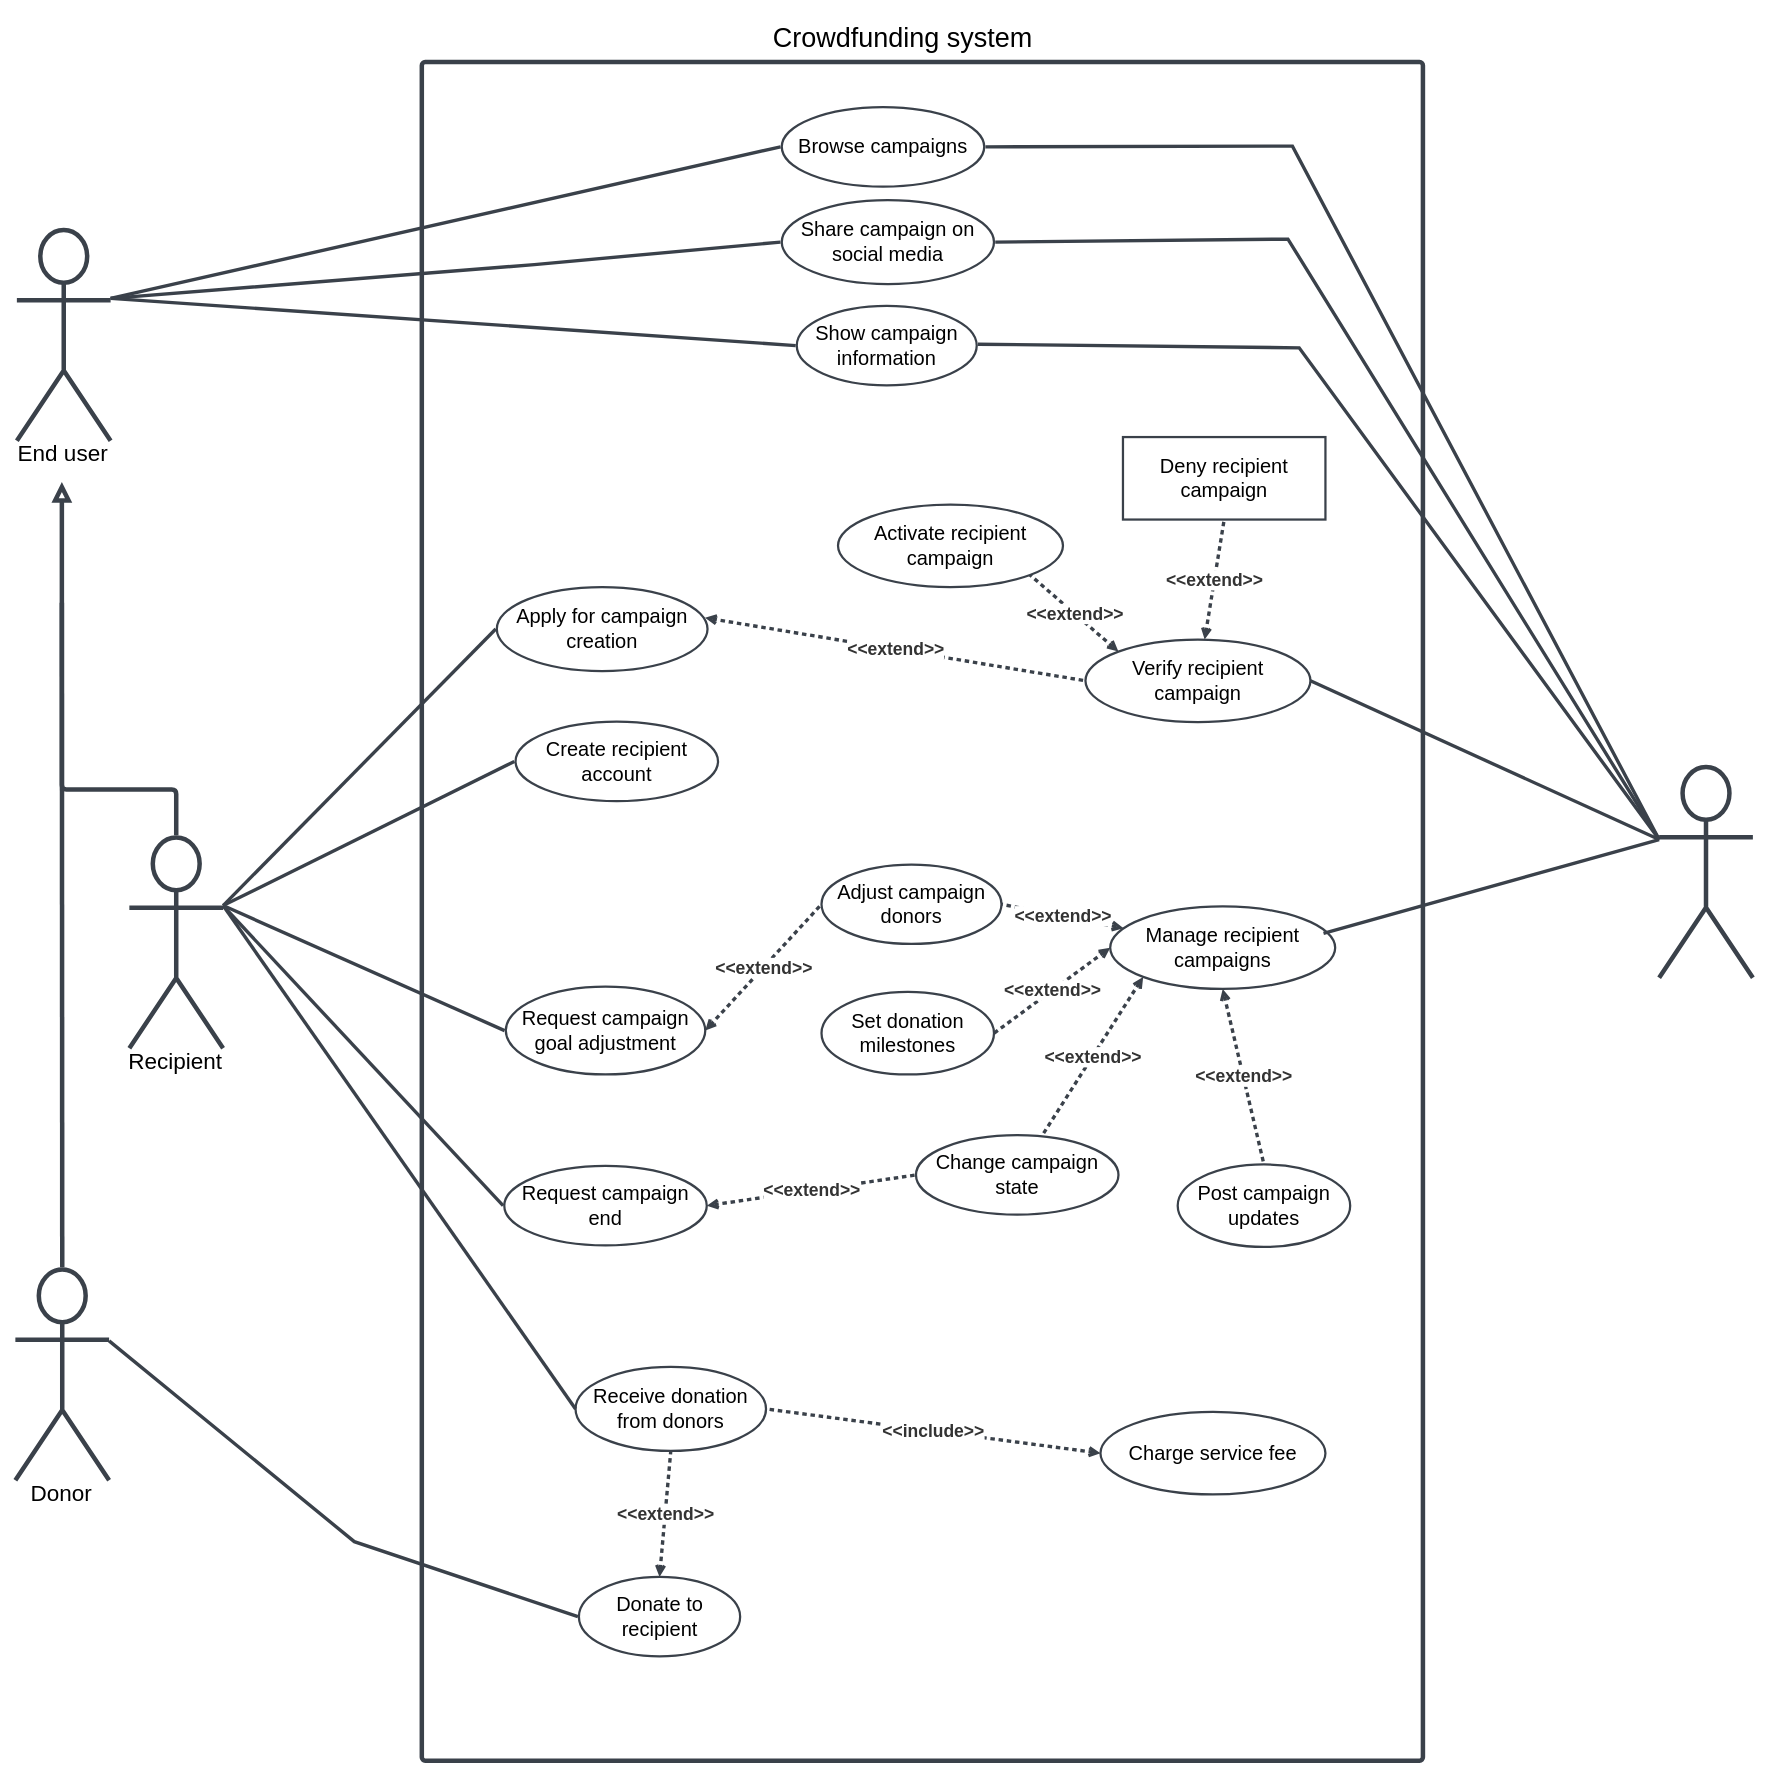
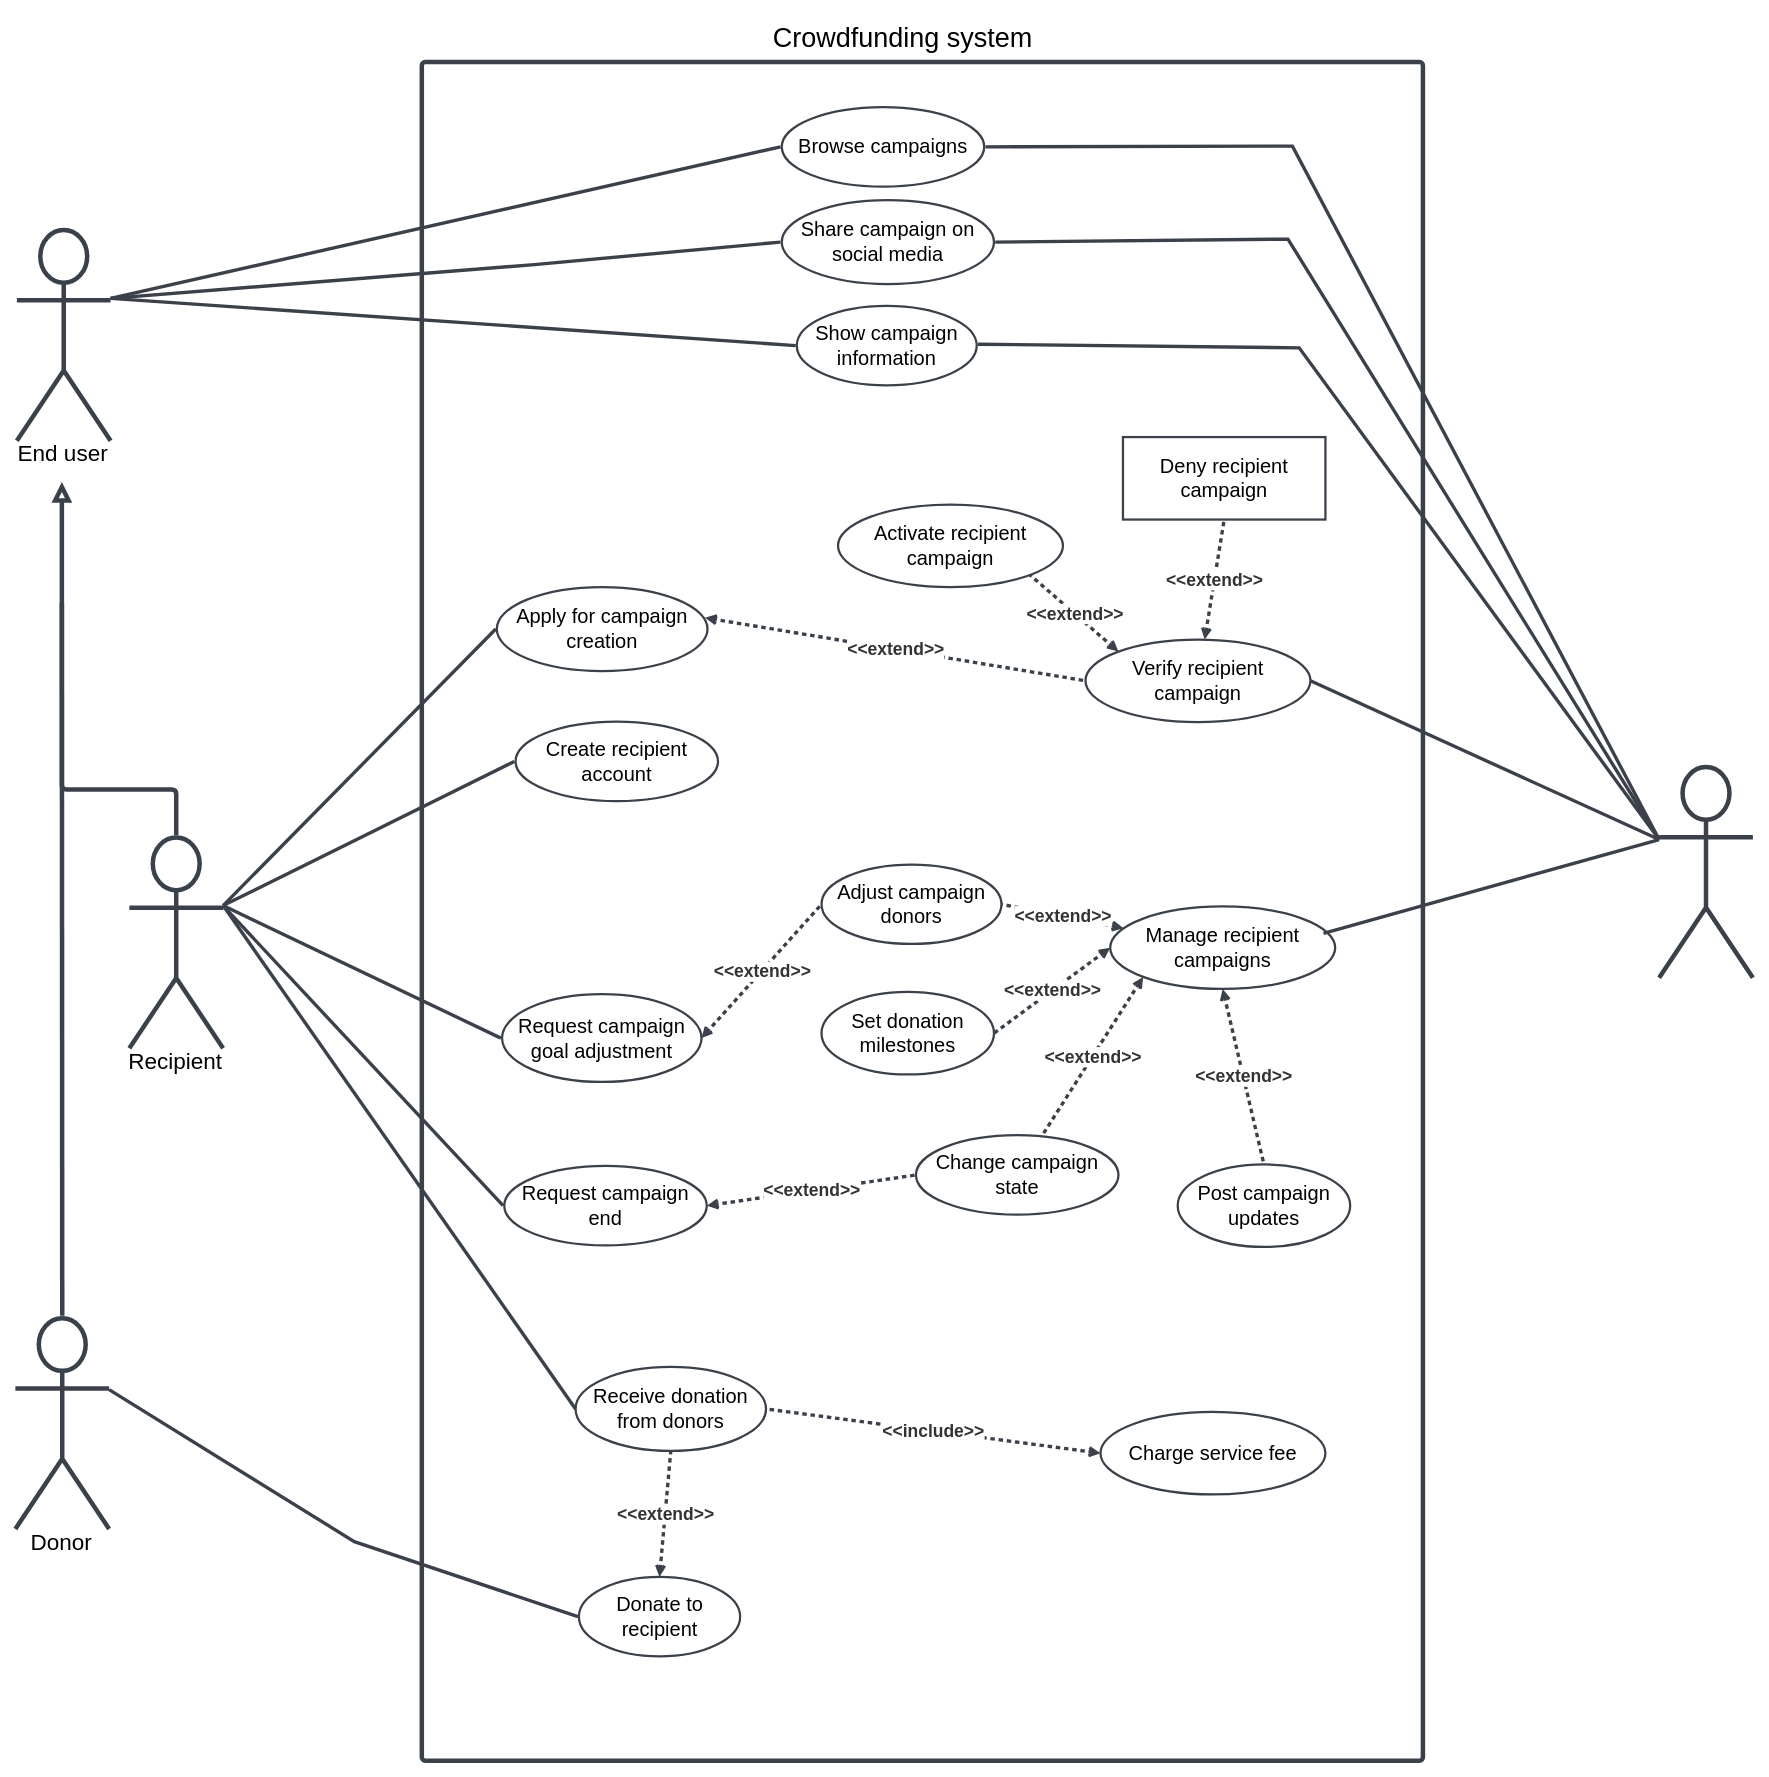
node "Request campaign goal adjustment": moved (606, 1031) -> (602, 1038)
node "Donor": moved (62, 1375) -> (62, 1424)
